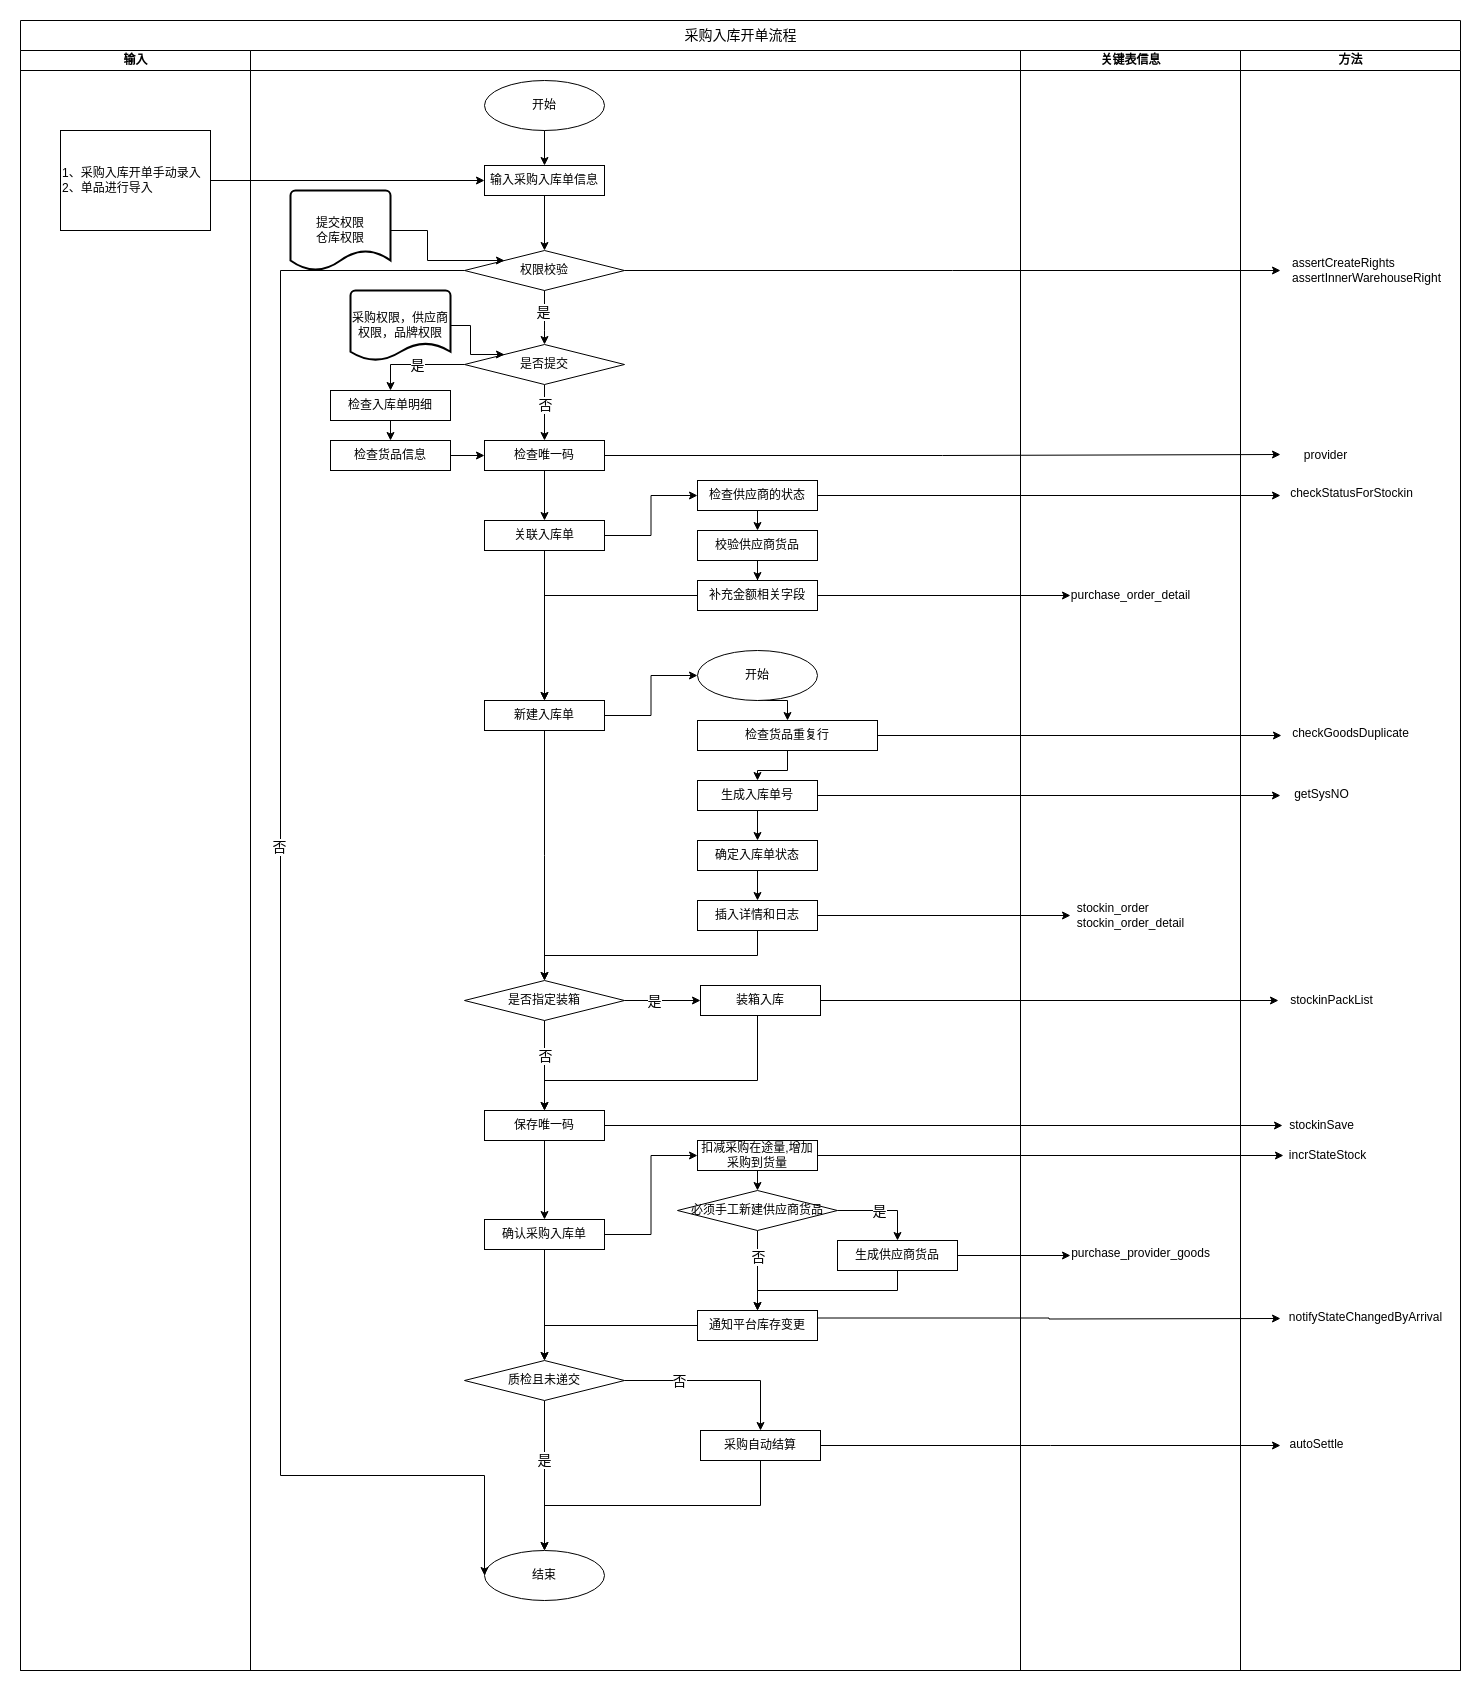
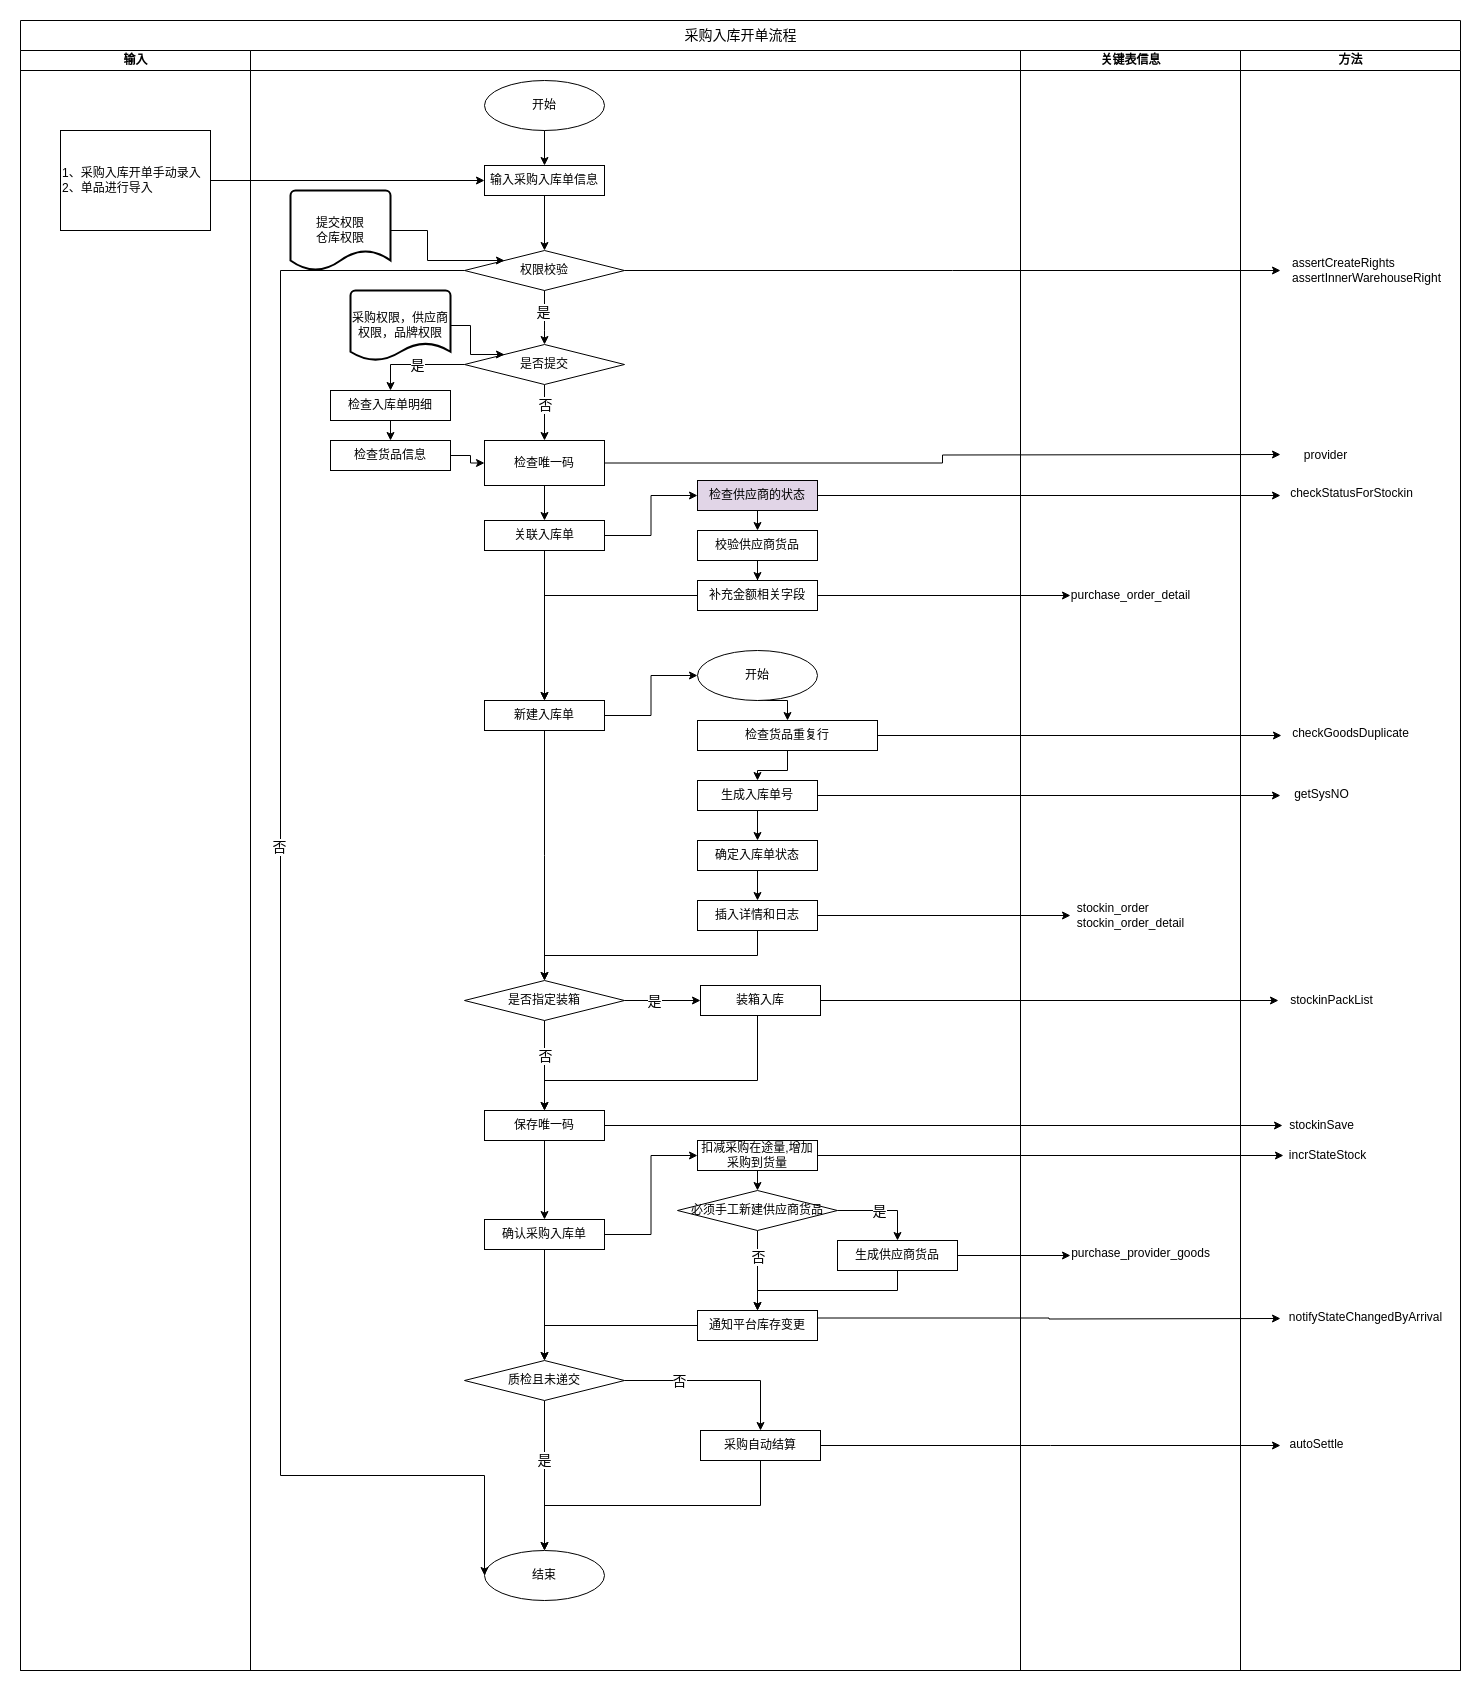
node "检查唯一码": size 120x30 -> 120x45
node "检查供应商的状态": fillcolor #ffffff -> #e1d5e7
